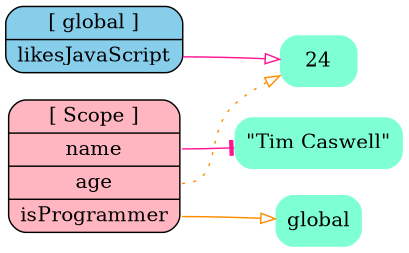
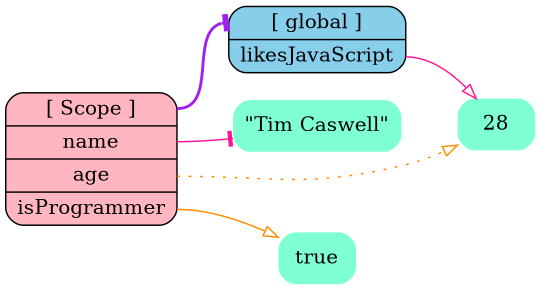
node "24": label "24" -> "28"
edge "[ Scope ]" -> "[ global ]": added
node "global": label "global" -> "true"
